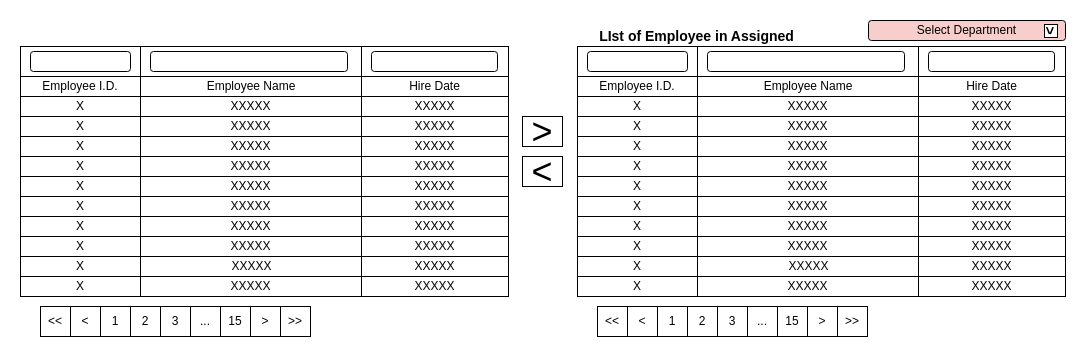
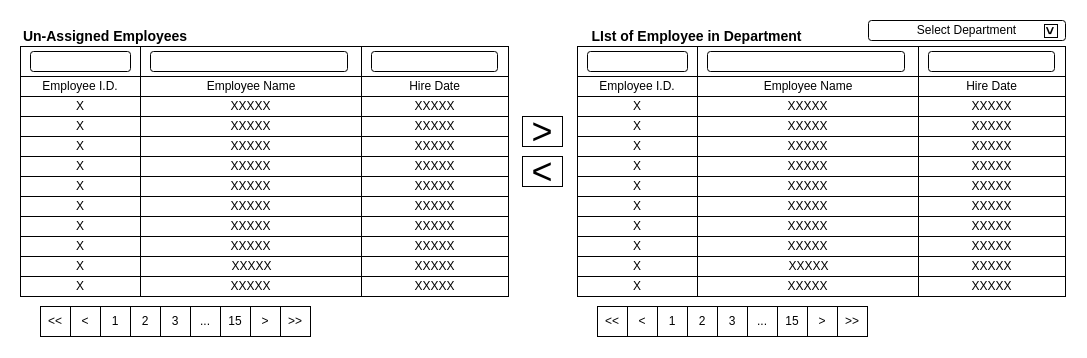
node "Select Department": fillcolor #f8cecc -> #ffffff
node "Un-Assigned Employees": added
node "LIst of Employee in Assigned": label "LIst of Employee in Assigned" -> "LIst of Employee in Department"
